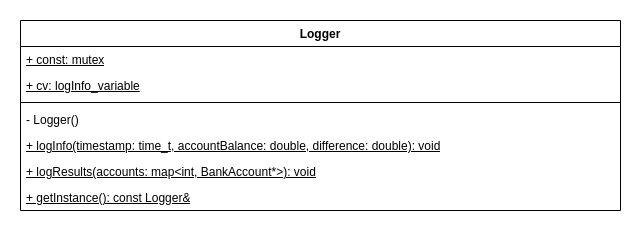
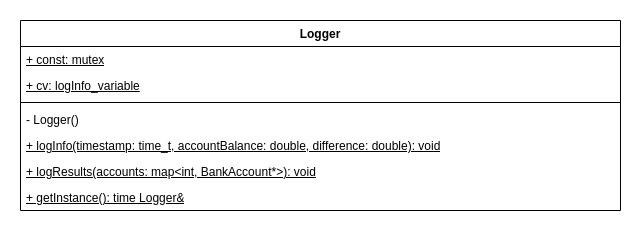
node "+ getInstance(): const Logger&": label "+ getInstance(): const Logger&" -> "+ getInstance(): time Logger&"
